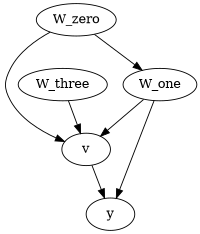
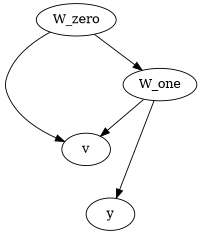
node "W_three": removed
edge "v" -> "y": removed
